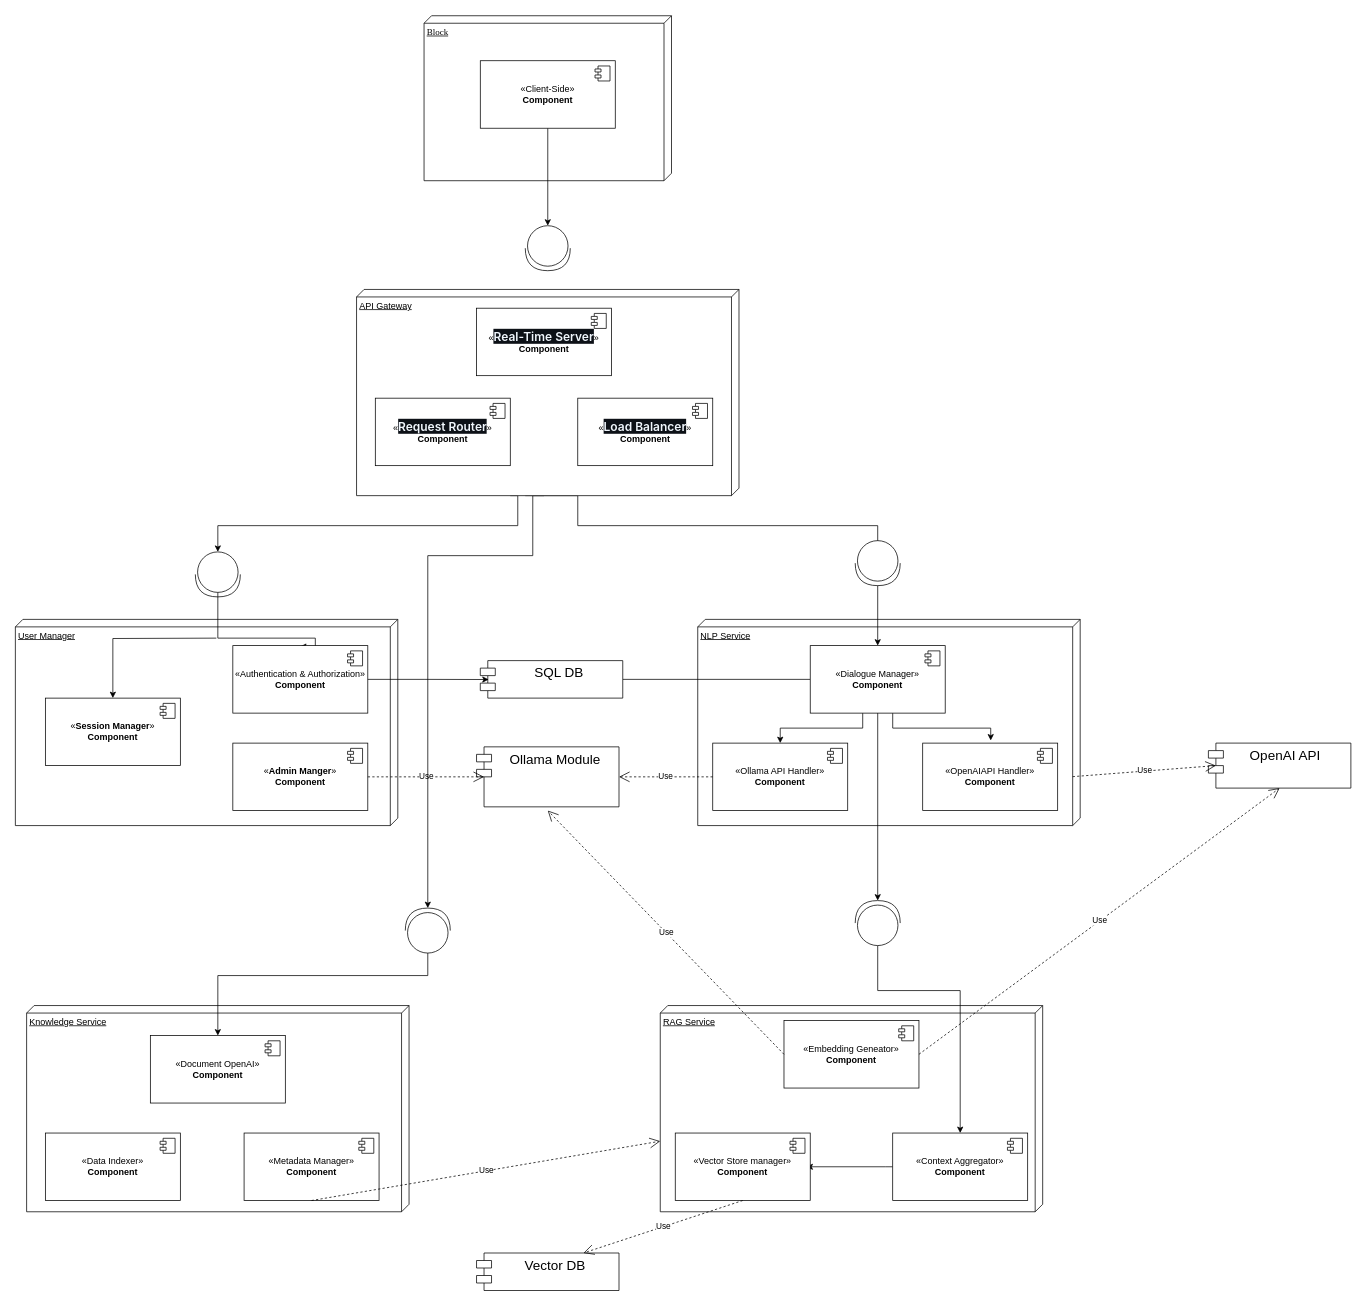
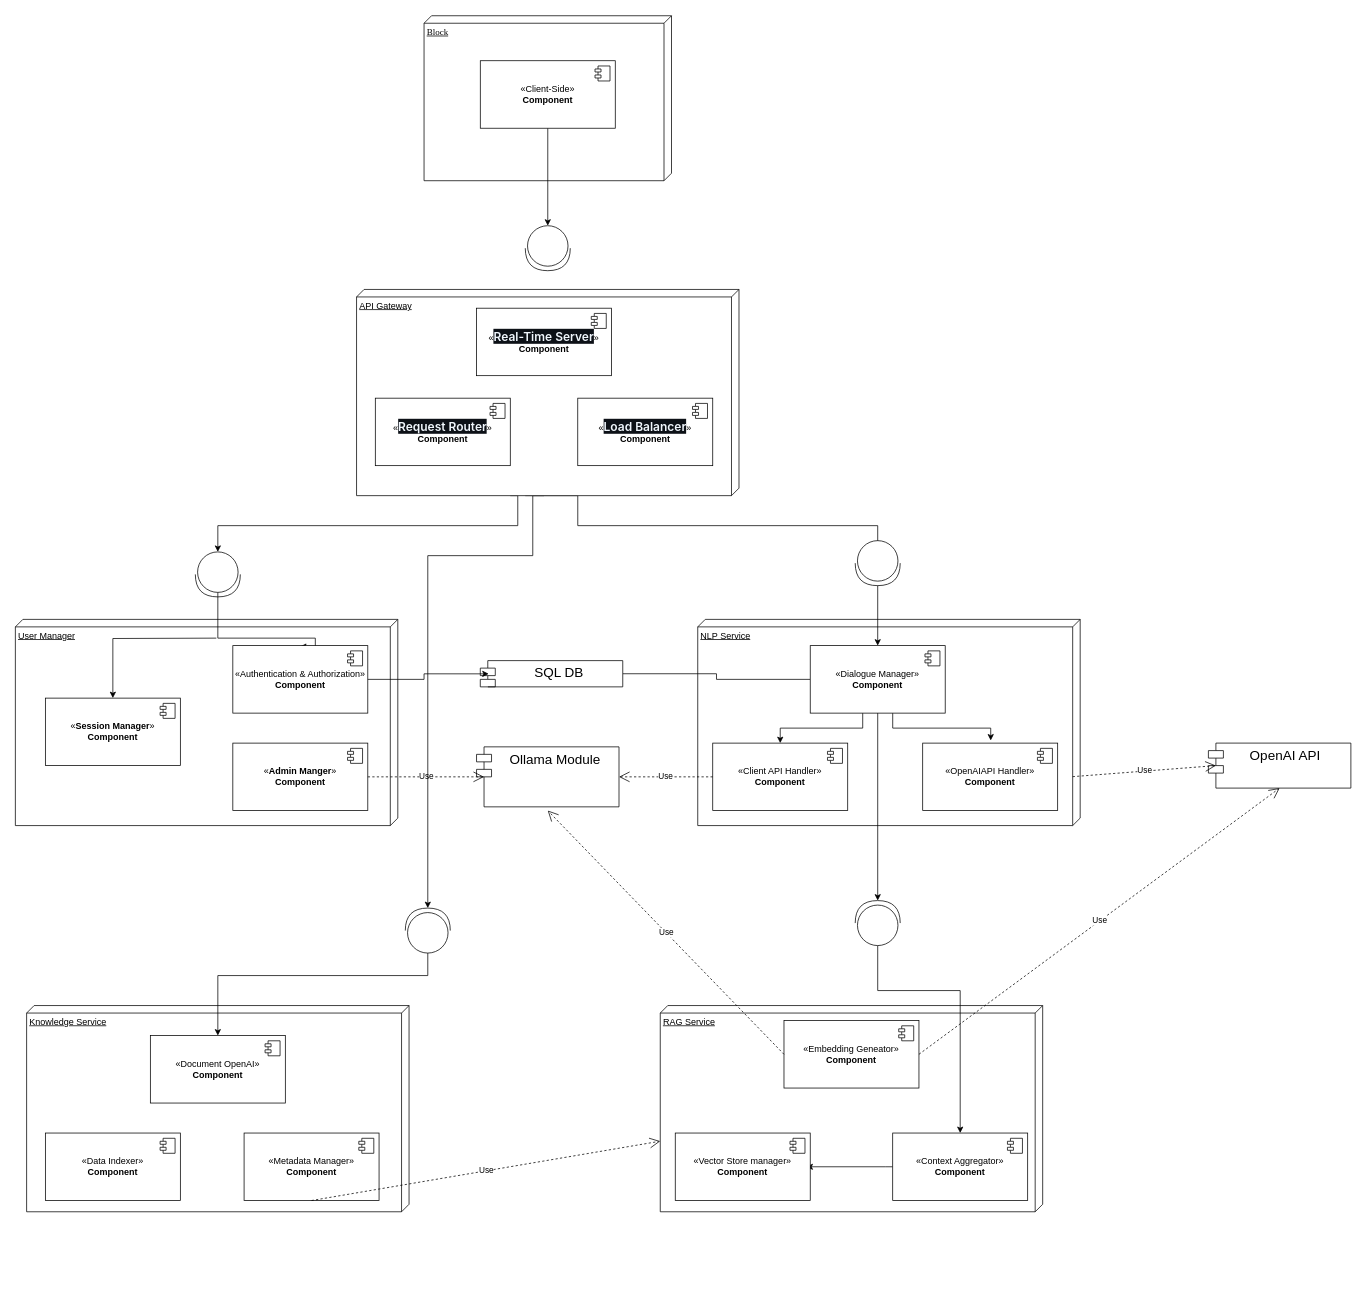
node "SQL DB": size 143x38 -> 143x26
node "«Ollama API Handler» Component": label "«Ollama API Handler» Component" -> "«Client API Handler» Component"
edge "«Vector Store manager» Component" -> "Vector DB": removed, label "Use"
node "Vector DB": removed
